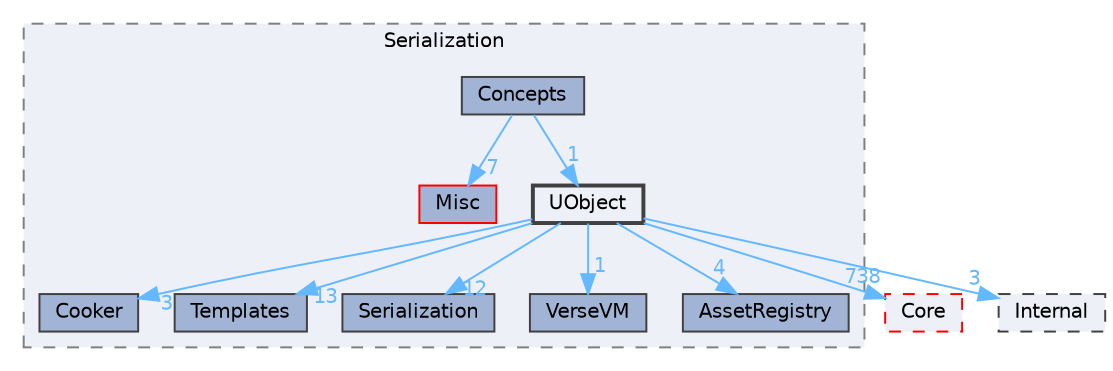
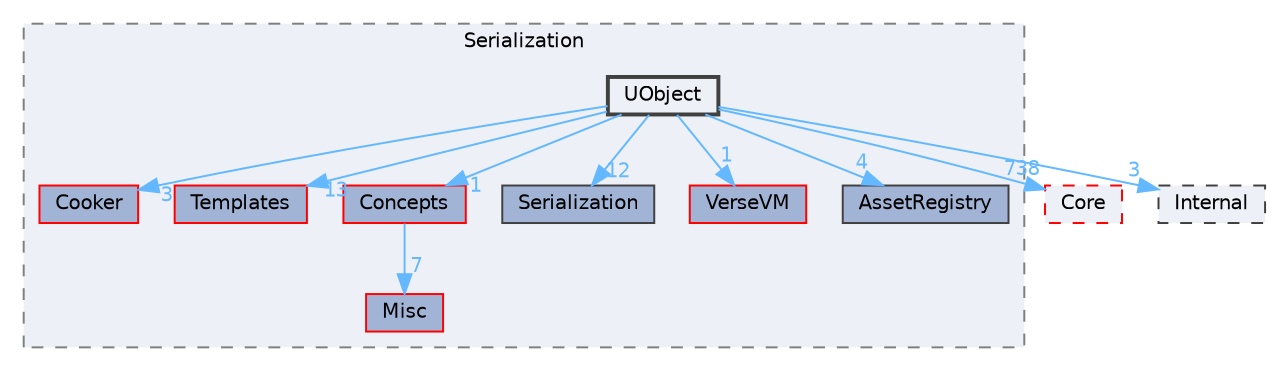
node "Concepts": color grey25 -> red
edge "Concepts" -> "UObject": reversed
node "Cooker": color grey25 -> red
node "Templates": color grey25 -> red
node "VerseVM": color grey25 -> red
